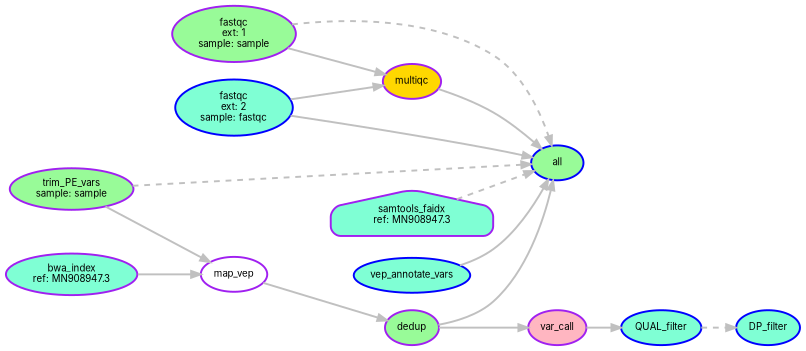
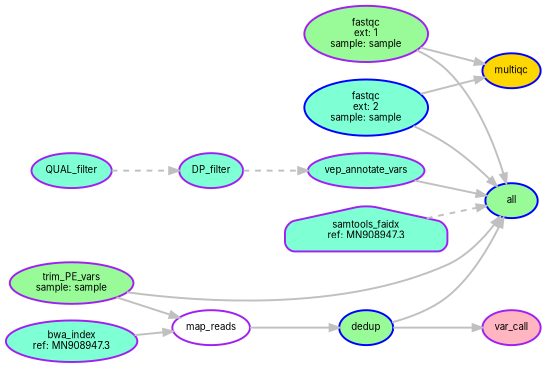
edge "fastqc ext: 1 sample: sample" -> "all": style dashed -> bold
node "multiqc": color purple -> blue
node "fastqc ext: 2 sample: fastqc": label "fastqc ext: 2 sample: fastqc" -> "fastqc ext: 2 sample: sample"
edge "multiqc" -> "all": removed
edge "DP_filter" -> "vep_annotate_vars": added
edge "trim_PE_vars sample: sample" -> "all": style dashed -> solid
node "map_vep": label "map_vep" -> "map_reads"
node "vep_annotate_vars": color blue -> purple
node "dedup": color purple -> blue
edge "var_call" -> "QUAL_filter": removed
node "QUAL_filter": color blue -> purple
node "DP_filter": color blue -> purple
